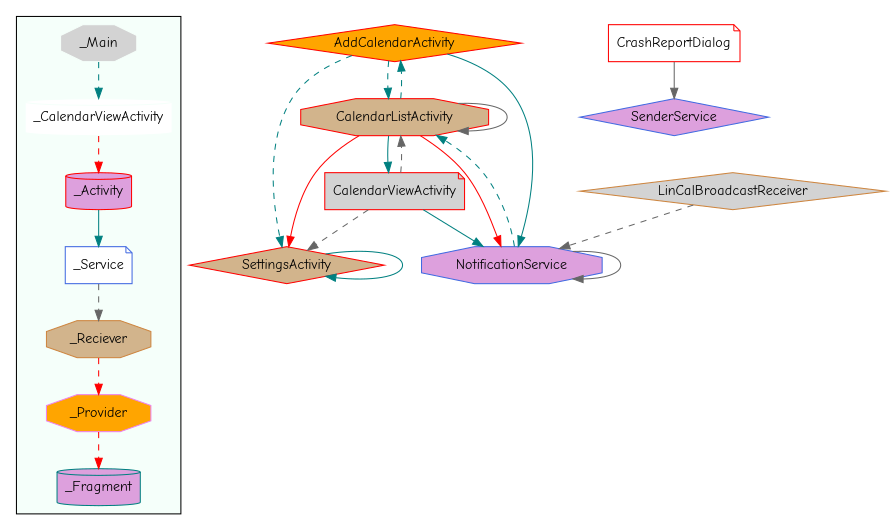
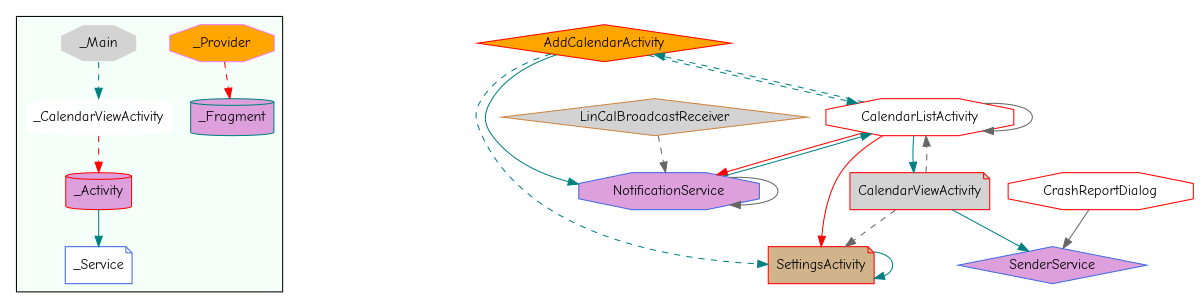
node "CrashReportDialog": shape note -> octagon
node "CalendarListActivity": fillcolor tan -> white
edge "NotificationService" -> "CalendarListActivity": style dashed -> solid
edge "CalendarViewActivity" -> "NotificationService": now "CalendarViewActivity" -> "SenderService"
node "SettingsActivity": shape diamond -> note
node "_Reciever": removed
